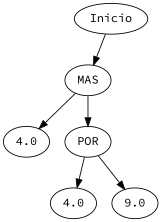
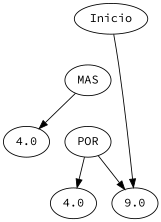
edge "Inicio" -> "MAS": now "Inicio" -> "9.0"
edge "MAS" -> "POR": removed
